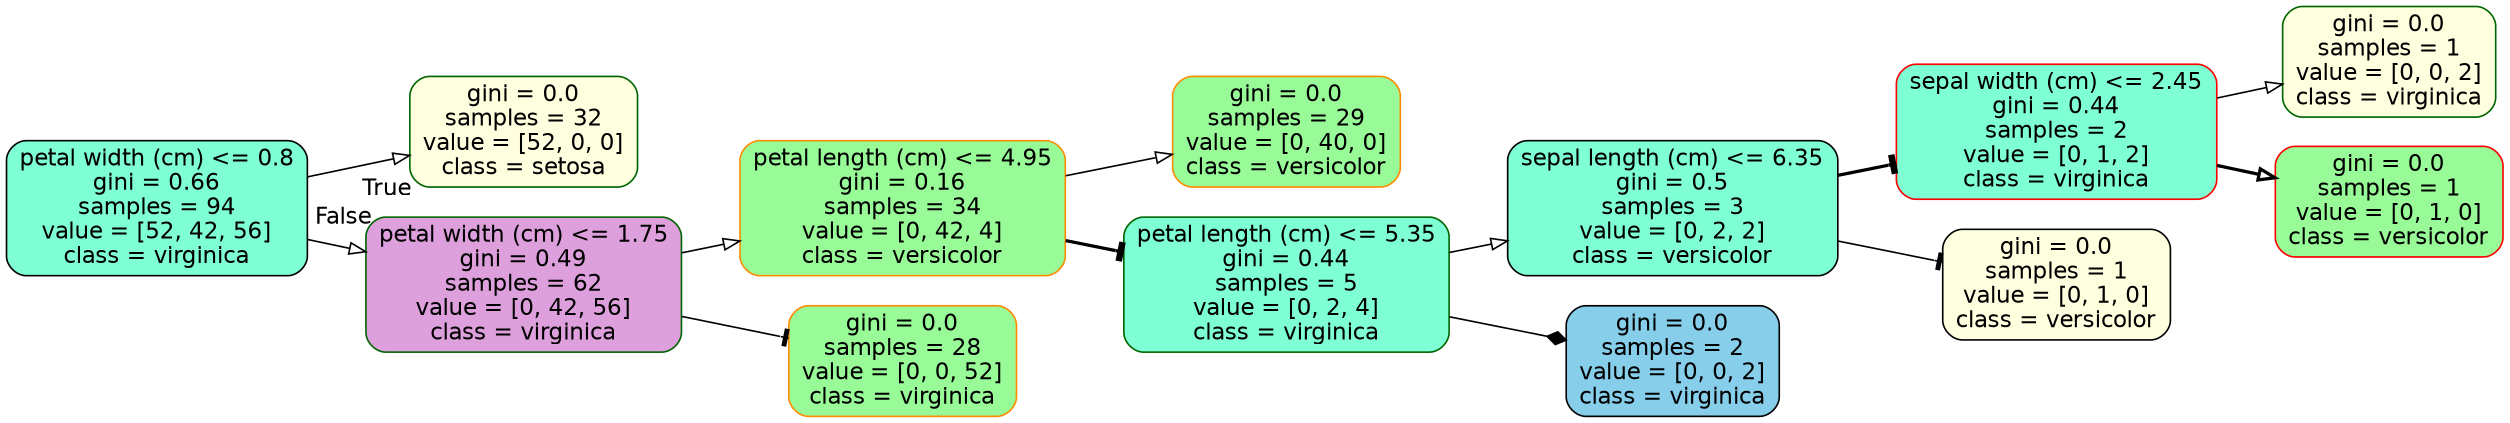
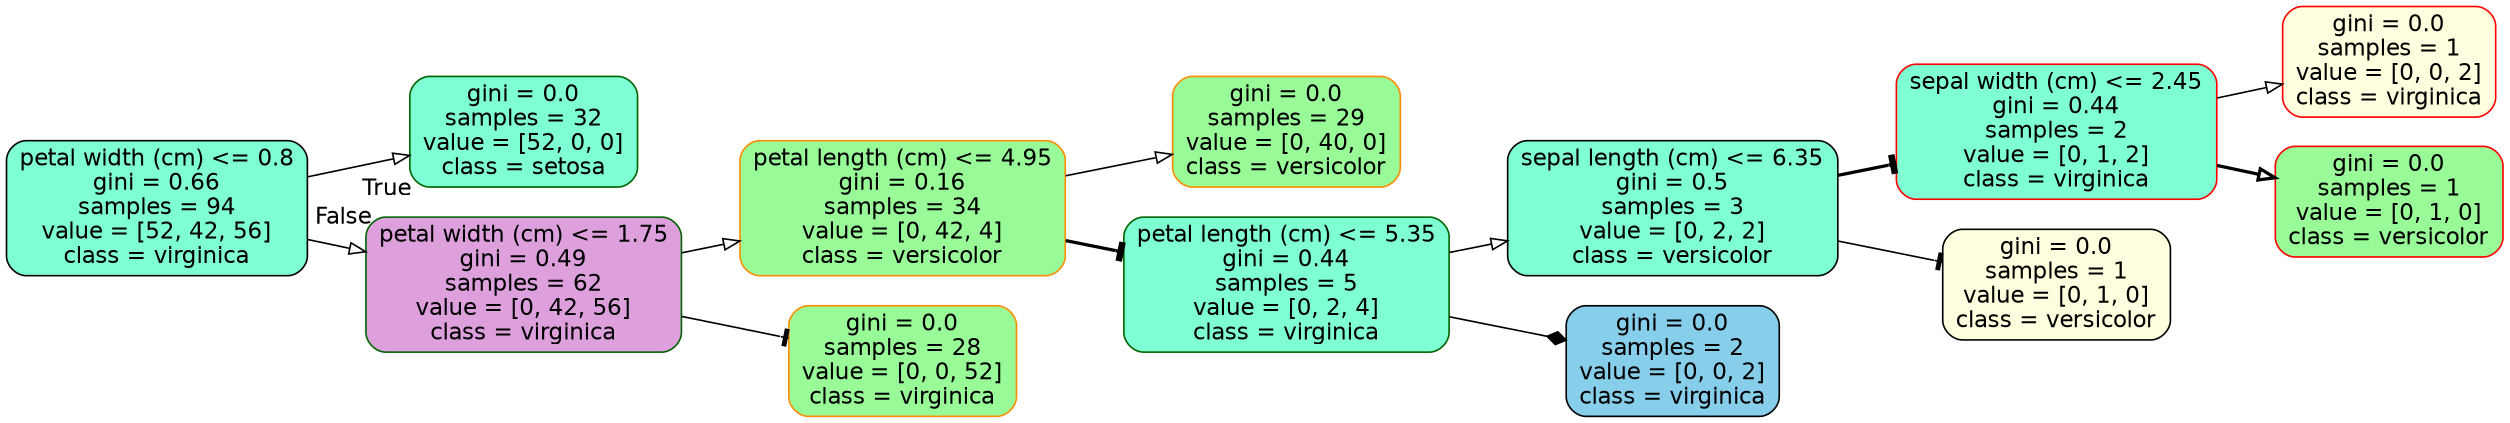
node "gini = 0.0 samples = 1 value = [0, 0, 2] class = virginica": color darkgreen -> red
node "gini = 0.0 samples = 32 value = [52, 0, 0] class = setosa": fillcolor lightyellow -> aquamarine
